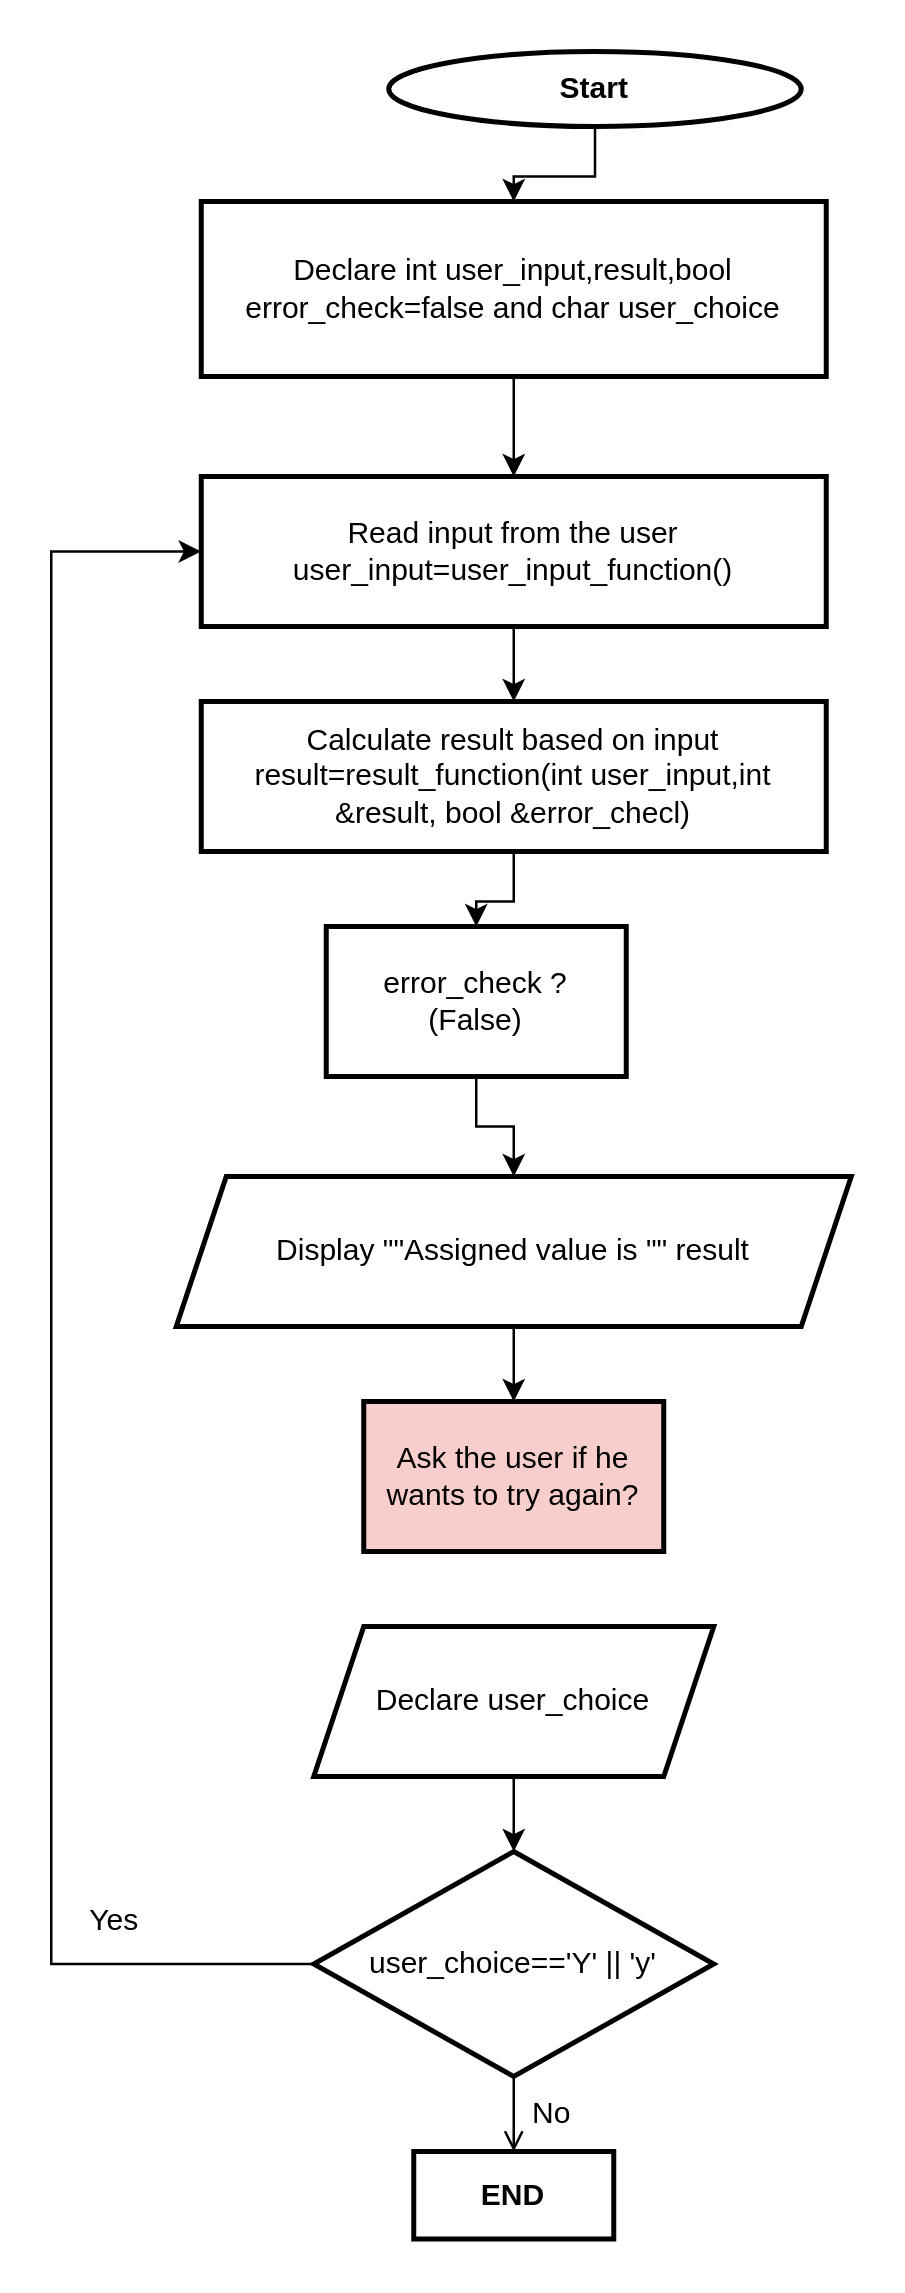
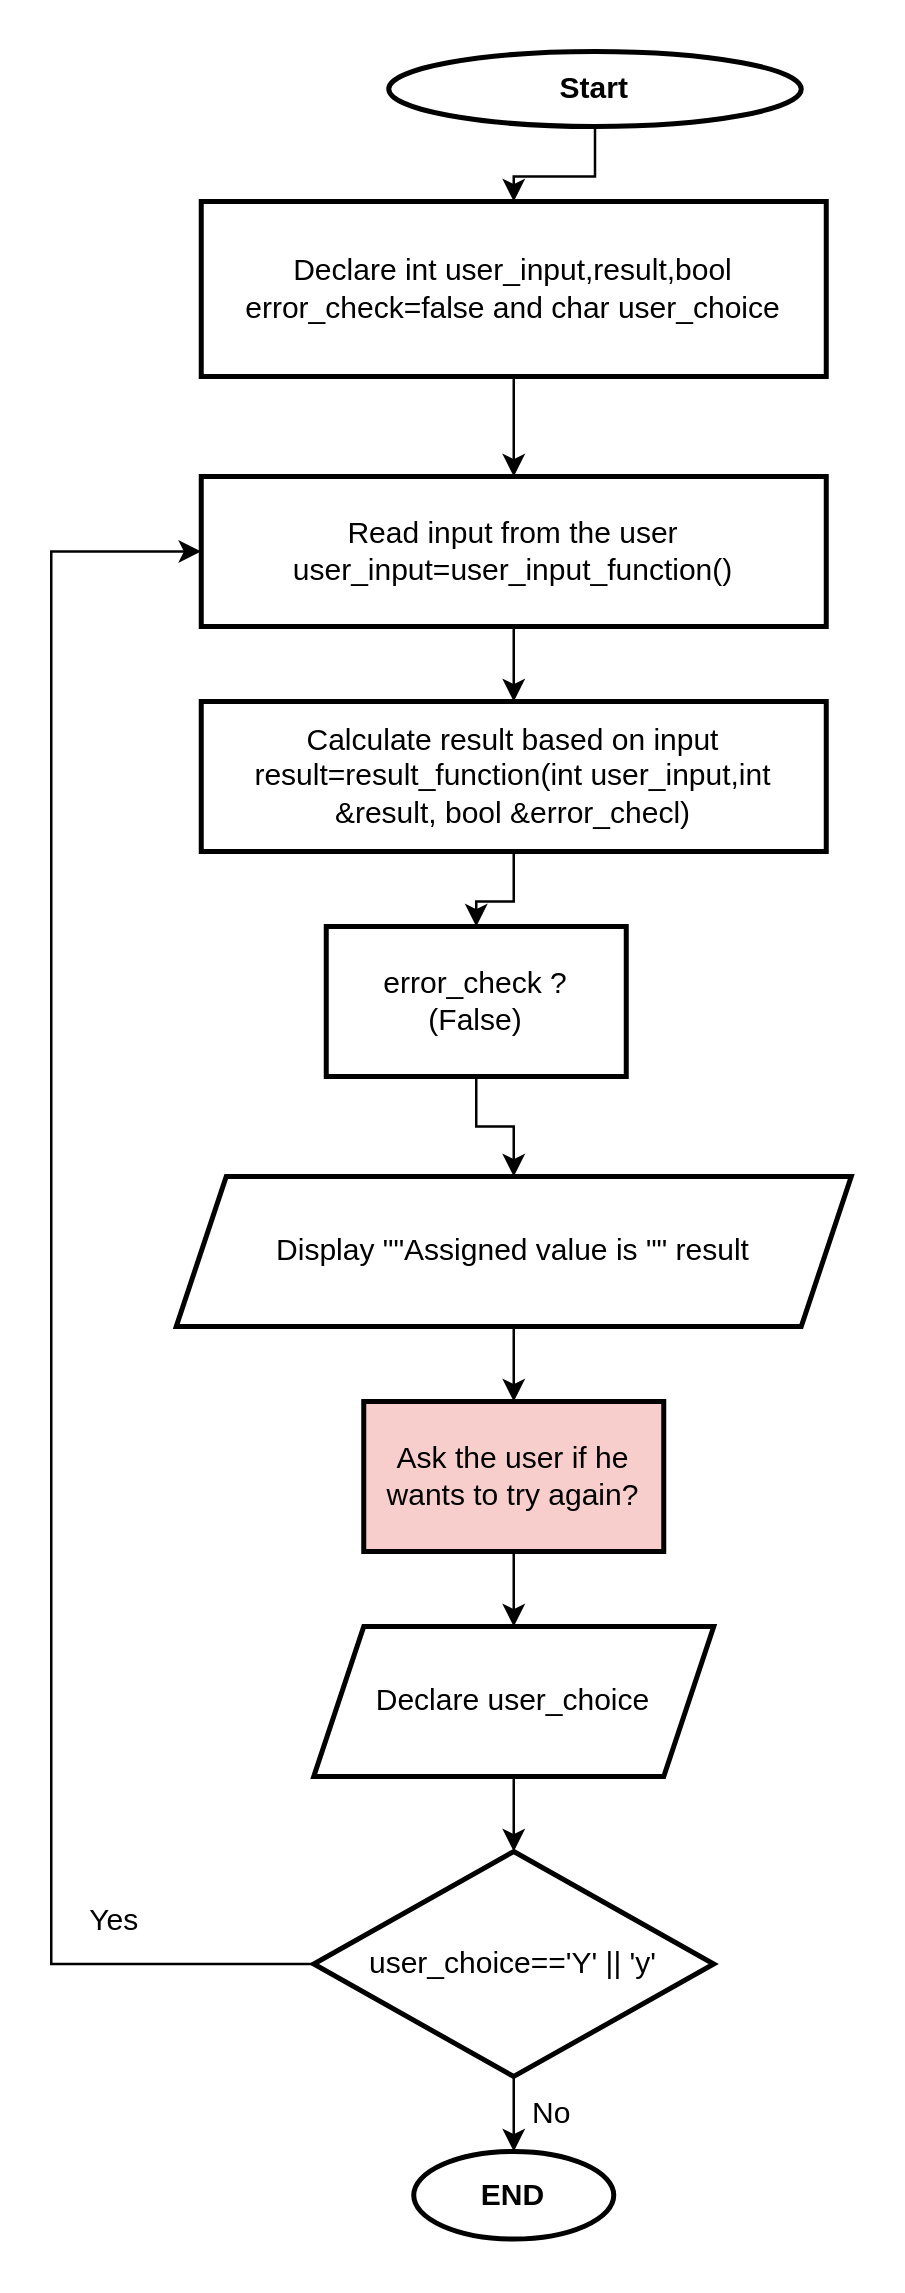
edge "Ask the user if he wants to try again?" -> "Declare user_choice": added
edge "user_choice=='Y' || 'y'" -> "END": arrowhead open -> classic
node "END": shape rectangle -> ellipse
